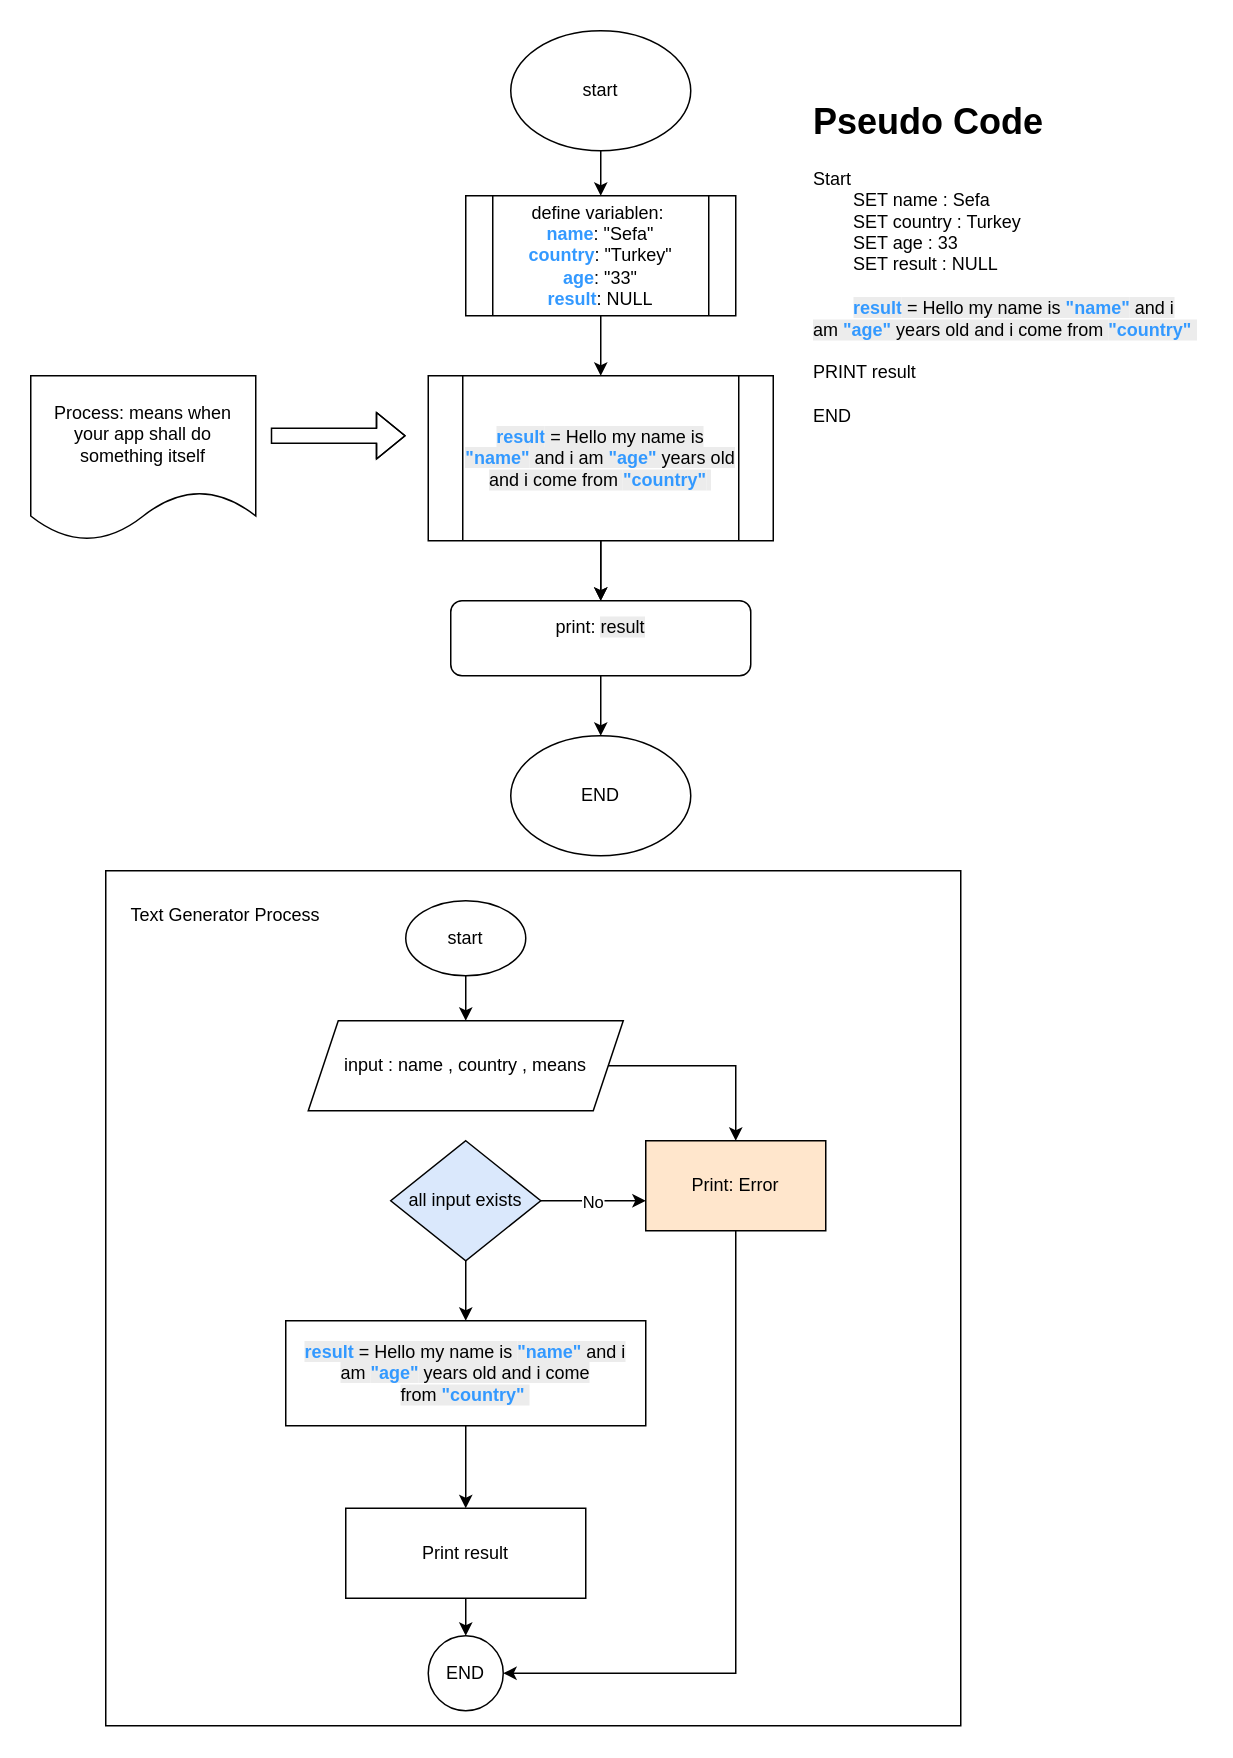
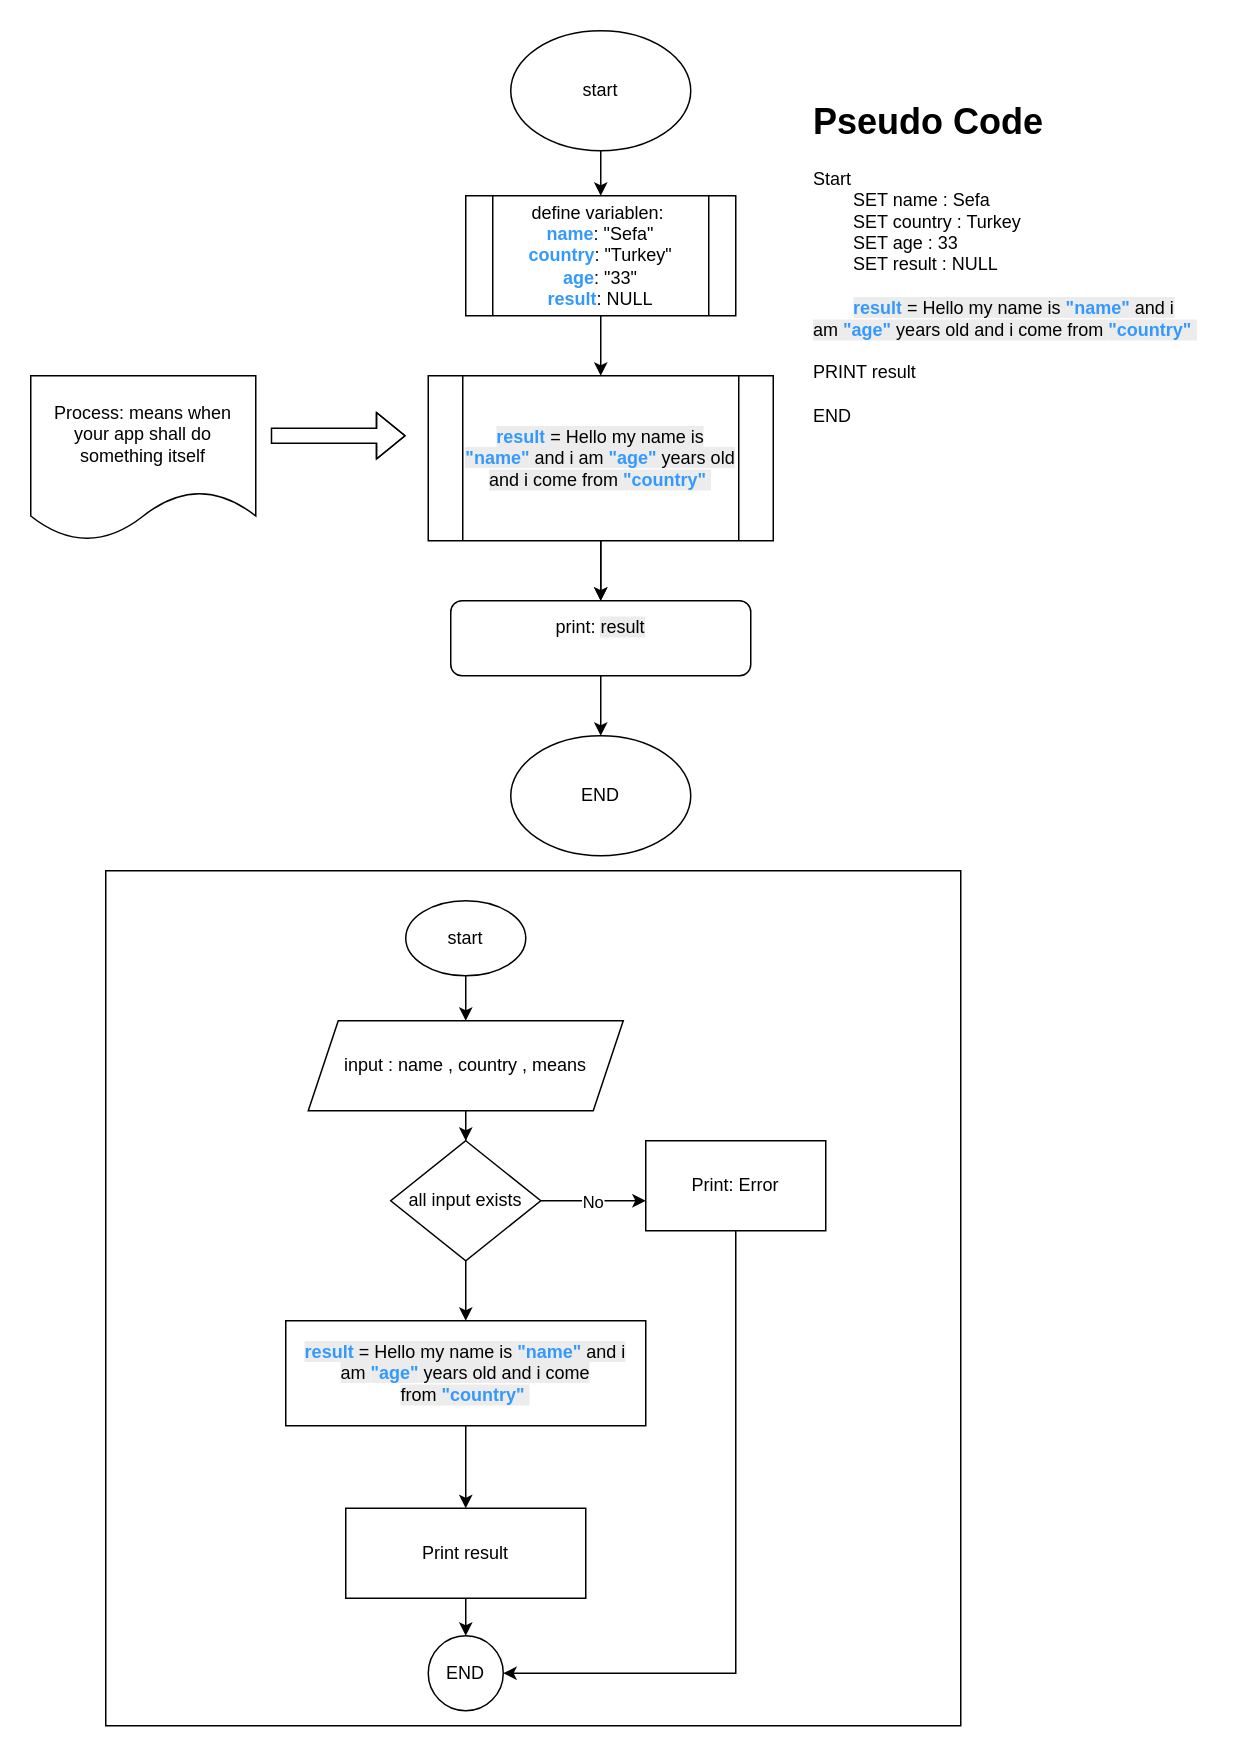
node "Text Generator Process": removed
edge "input : name , country , means" -> "Print: Error": now "input : name , country , means" -> "all input exists"
node "Print: Error": fillcolor #ffe6cc -> #ffffff
node "all input exists": fillcolor #dae8fc -> #ffffff
